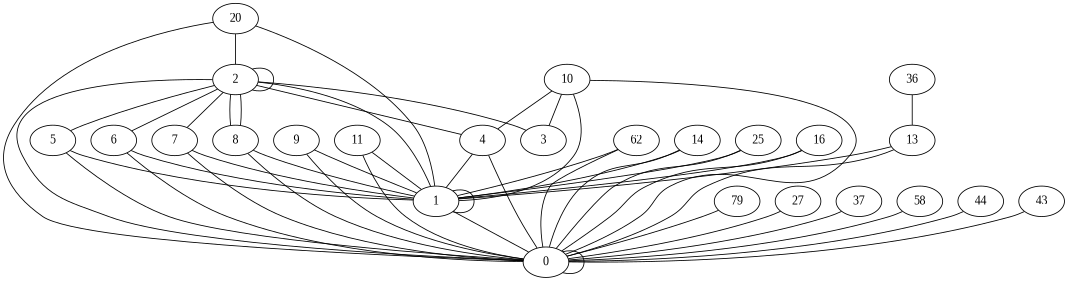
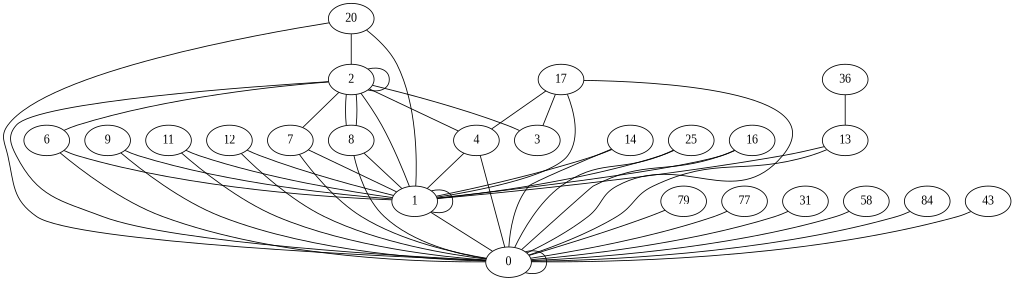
node "10": label "10" -> "17"
node "5": removed
node "62": label "62" -> "12"
node "27": label "27" -> "77"
node "37": label "37" -> "31"
node "44": label "44" -> "84"
